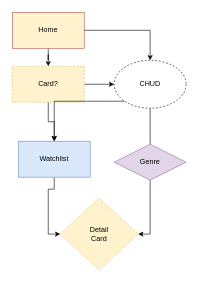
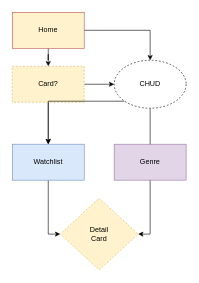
node "Watchlist": moved (54, 159) -> (48, 162)
node "Genre": shape diamond -> rectangle
